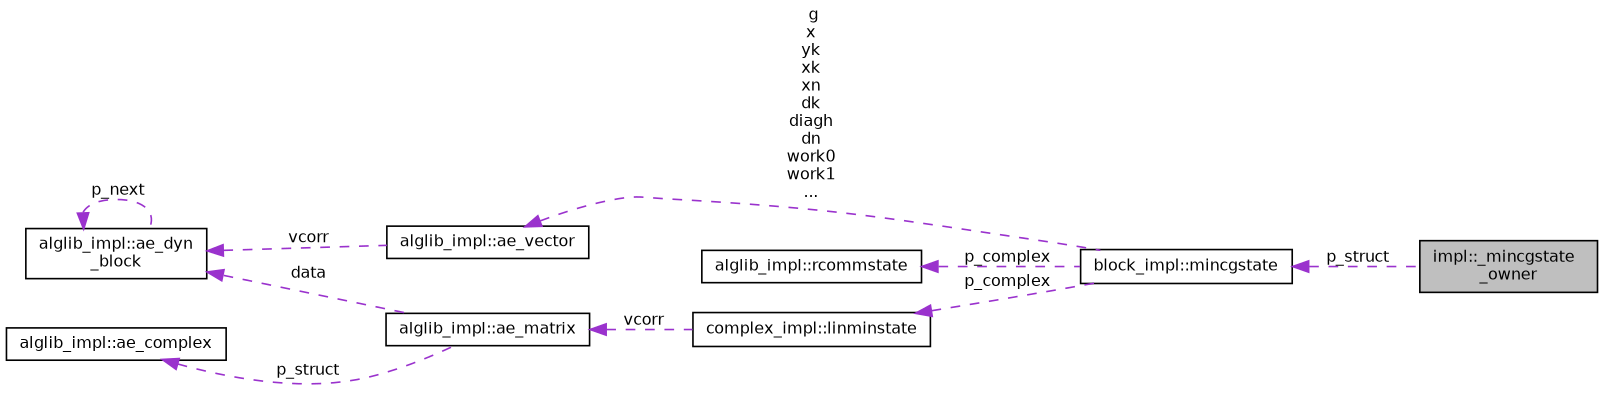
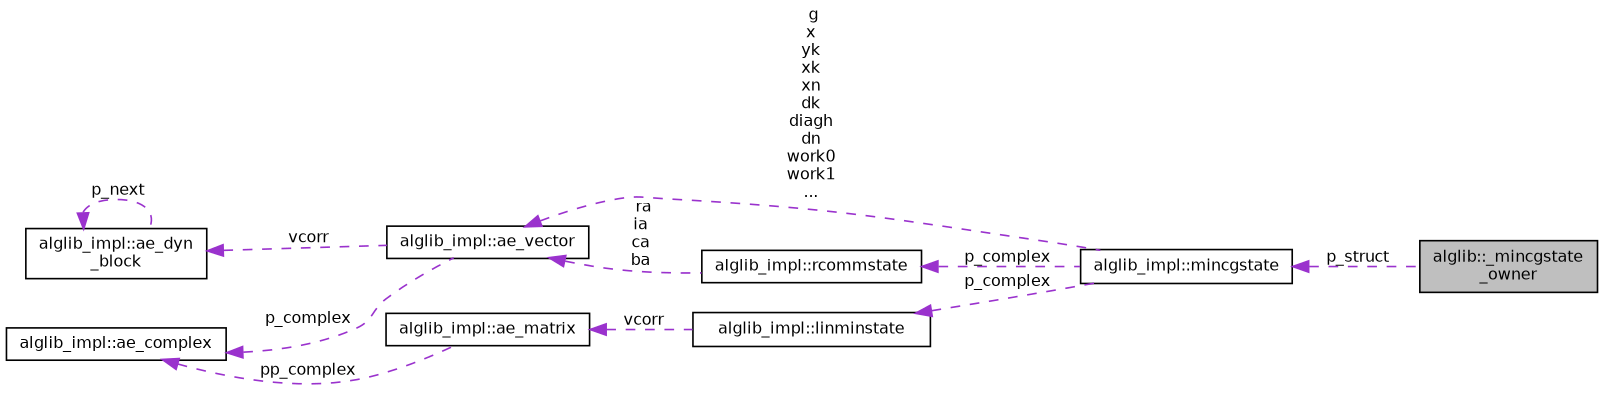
node "block_impl::mincgstate": label "block_impl::mincgstate" -> "alglib_impl::mincgstate"
node "impl::_mincgstate _owner": label "impl::_mincgstate _owner" -> "alglib::_mincgstate _owner"
edge "alglib_impl::rcommstate" -> "alglib_impl::ae_vector": added, label "ra ia ca ba"
edge "alglib_impl::ae_matrix" -> "alglib_impl::ae_dyn _block": removed, label "data"
edge "alglib_impl::ae_vector" -> "alglib_impl::ae_complex": added, label "p_complex"
node "complex_impl::linminstate": label "complex_impl::linminstate" -> "alglib_impl::linminstate"
edge "alglib_impl::ae_matrix" -> "alglib_impl::ae_complex": label " p_struct" -> " pp_complex"
